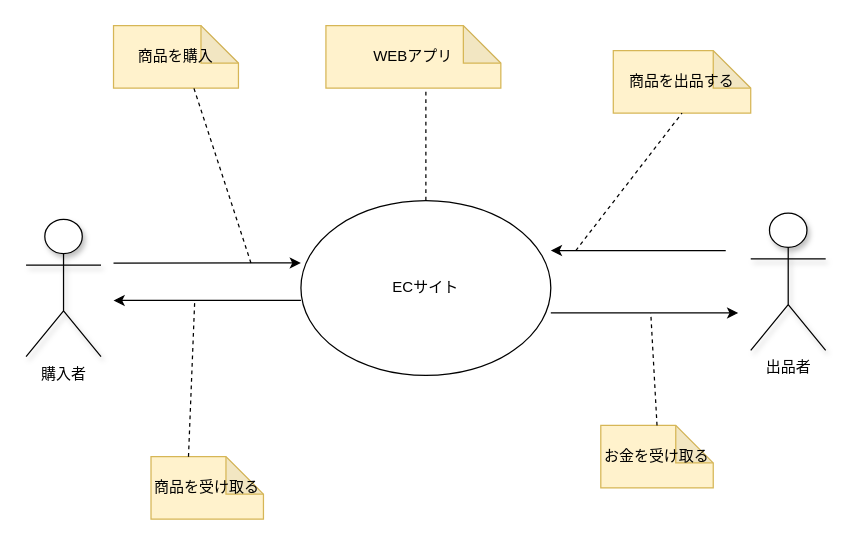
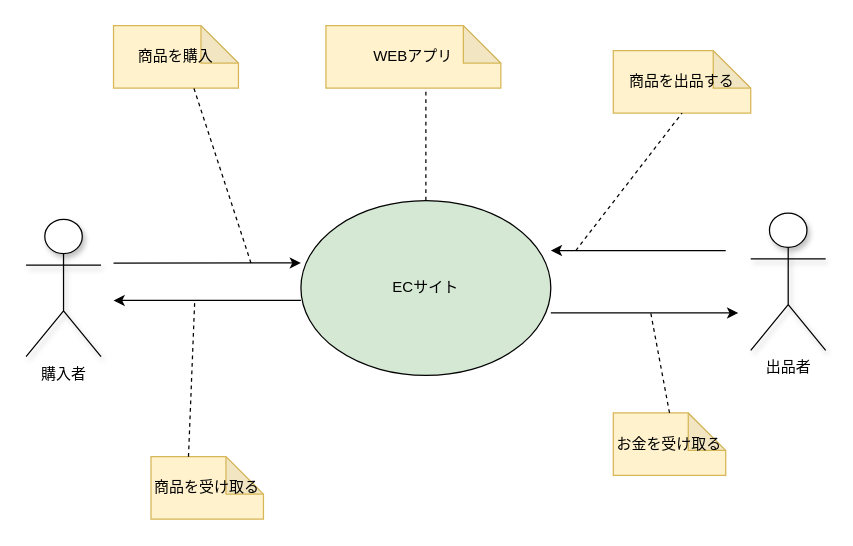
node "ECサイト": fillcolor #ffffff -> #d5e8d4
node "お金を受け取る": moved (657, 457) -> (669, 444)
